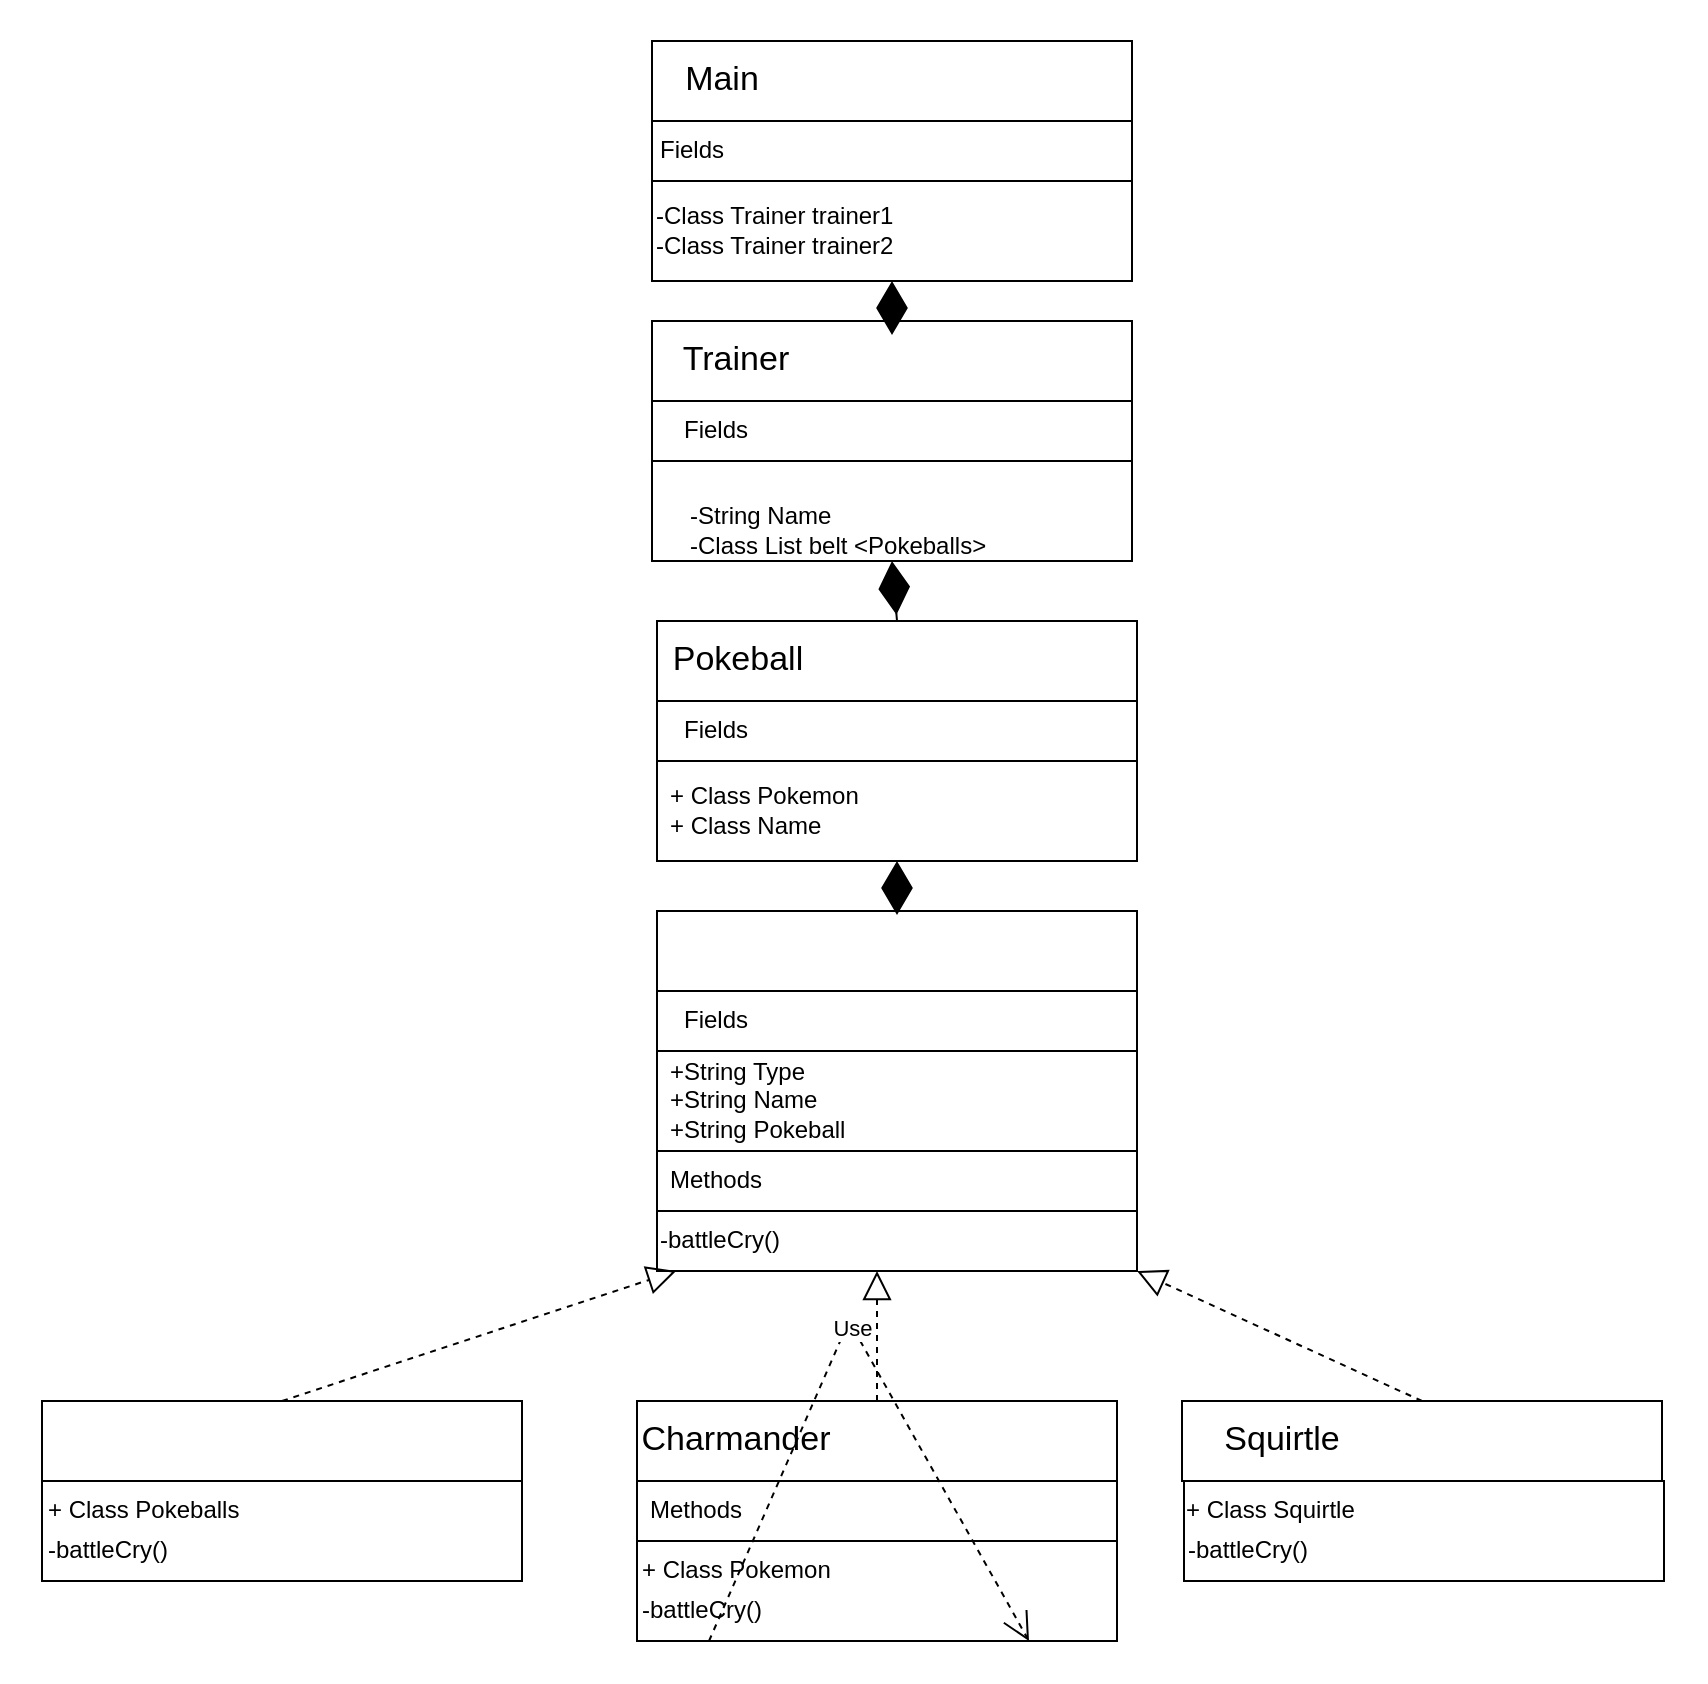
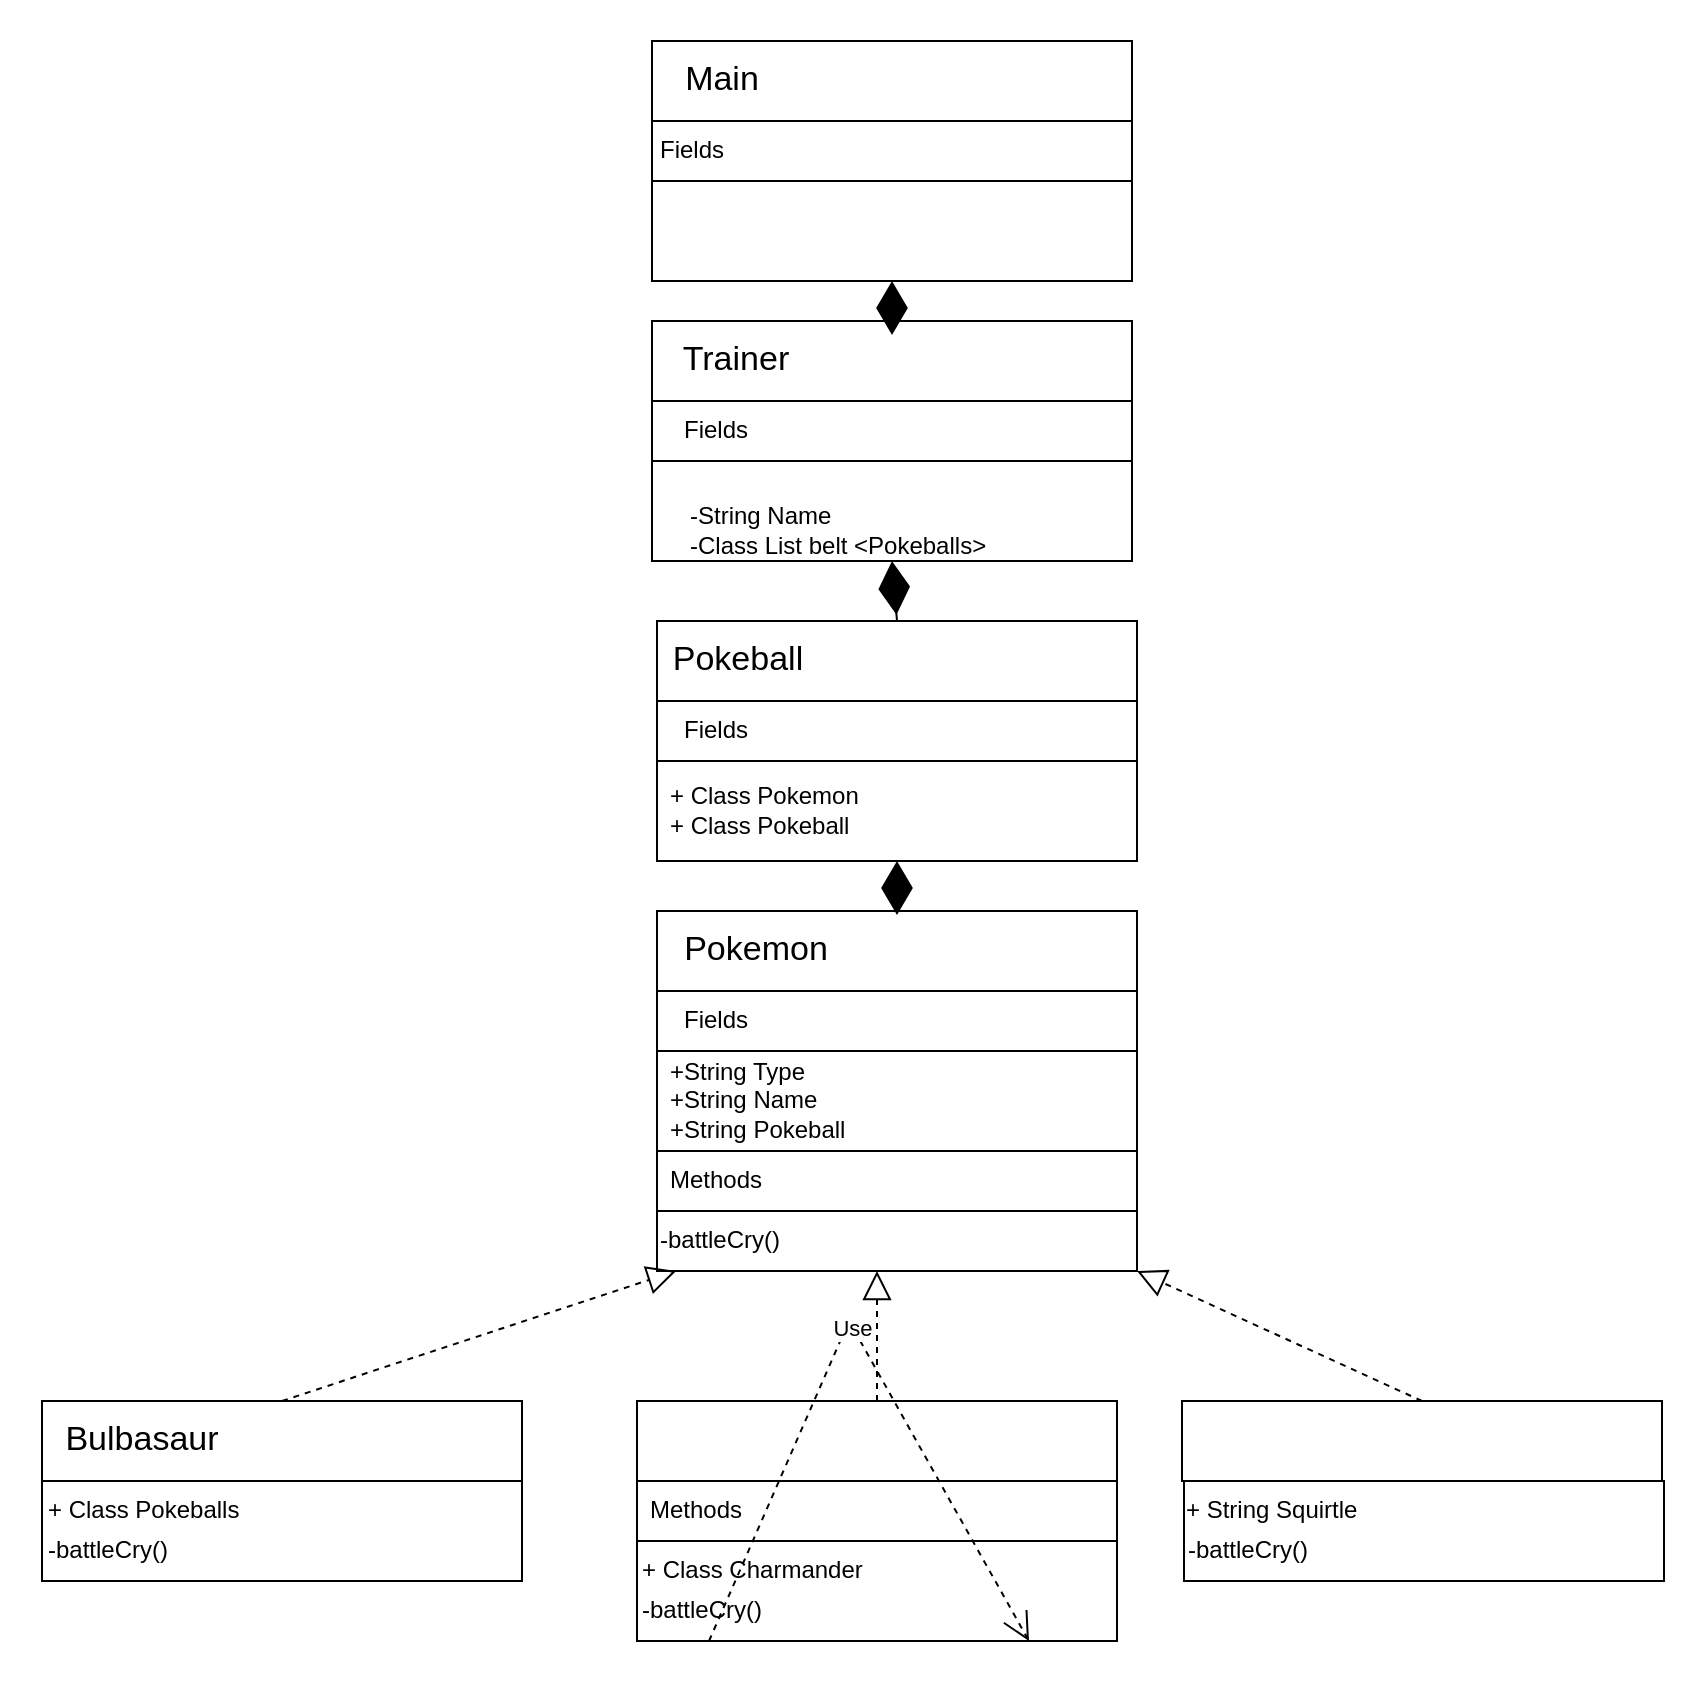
node "-Class Trainer trainer1 -Class Trainer trainer2": removed
node "+ Class Pokemon + Class Name": label "+ Class Pokemon + Class Name" -> "+ Class Pokemon + Class Pokeball"
node "Pokemon": added
node "Bulbasaur": added
node "Charmander": removed
node "Squirtle": removed
node "+ Class Squirtle": label "+ Class Squirtle" -> "+ String Squirtle"
node "+ Class Pokemon": label "+ Class Pokemon" -> "+ Class Charmander"
